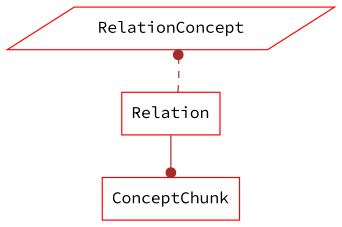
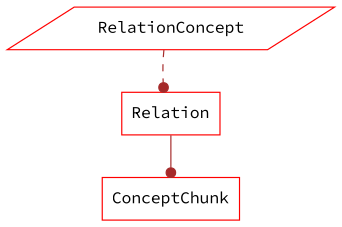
edge "Relation" -> "RelationConcept": reversed
